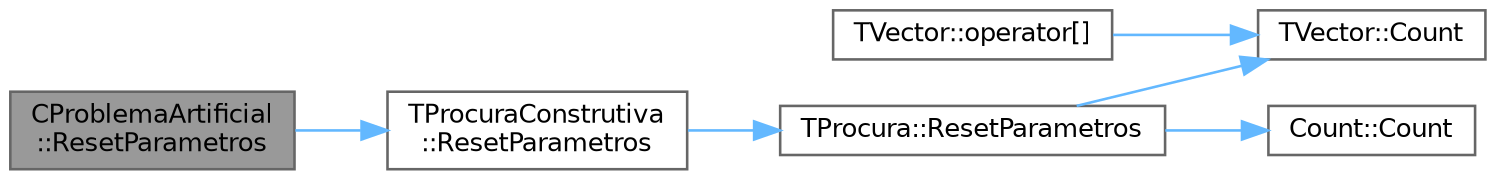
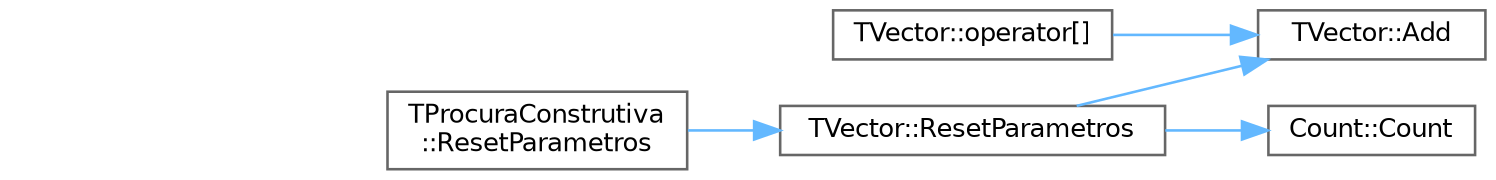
node "TVector::Count": label "TVector::Count" -> "TVector::Add"
node "CProblemaArtificial ::ResetParametros": removed
node "TProcura::ResetParametros": label "TProcura::ResetParametros" -> "TVector::ResetParametros"
